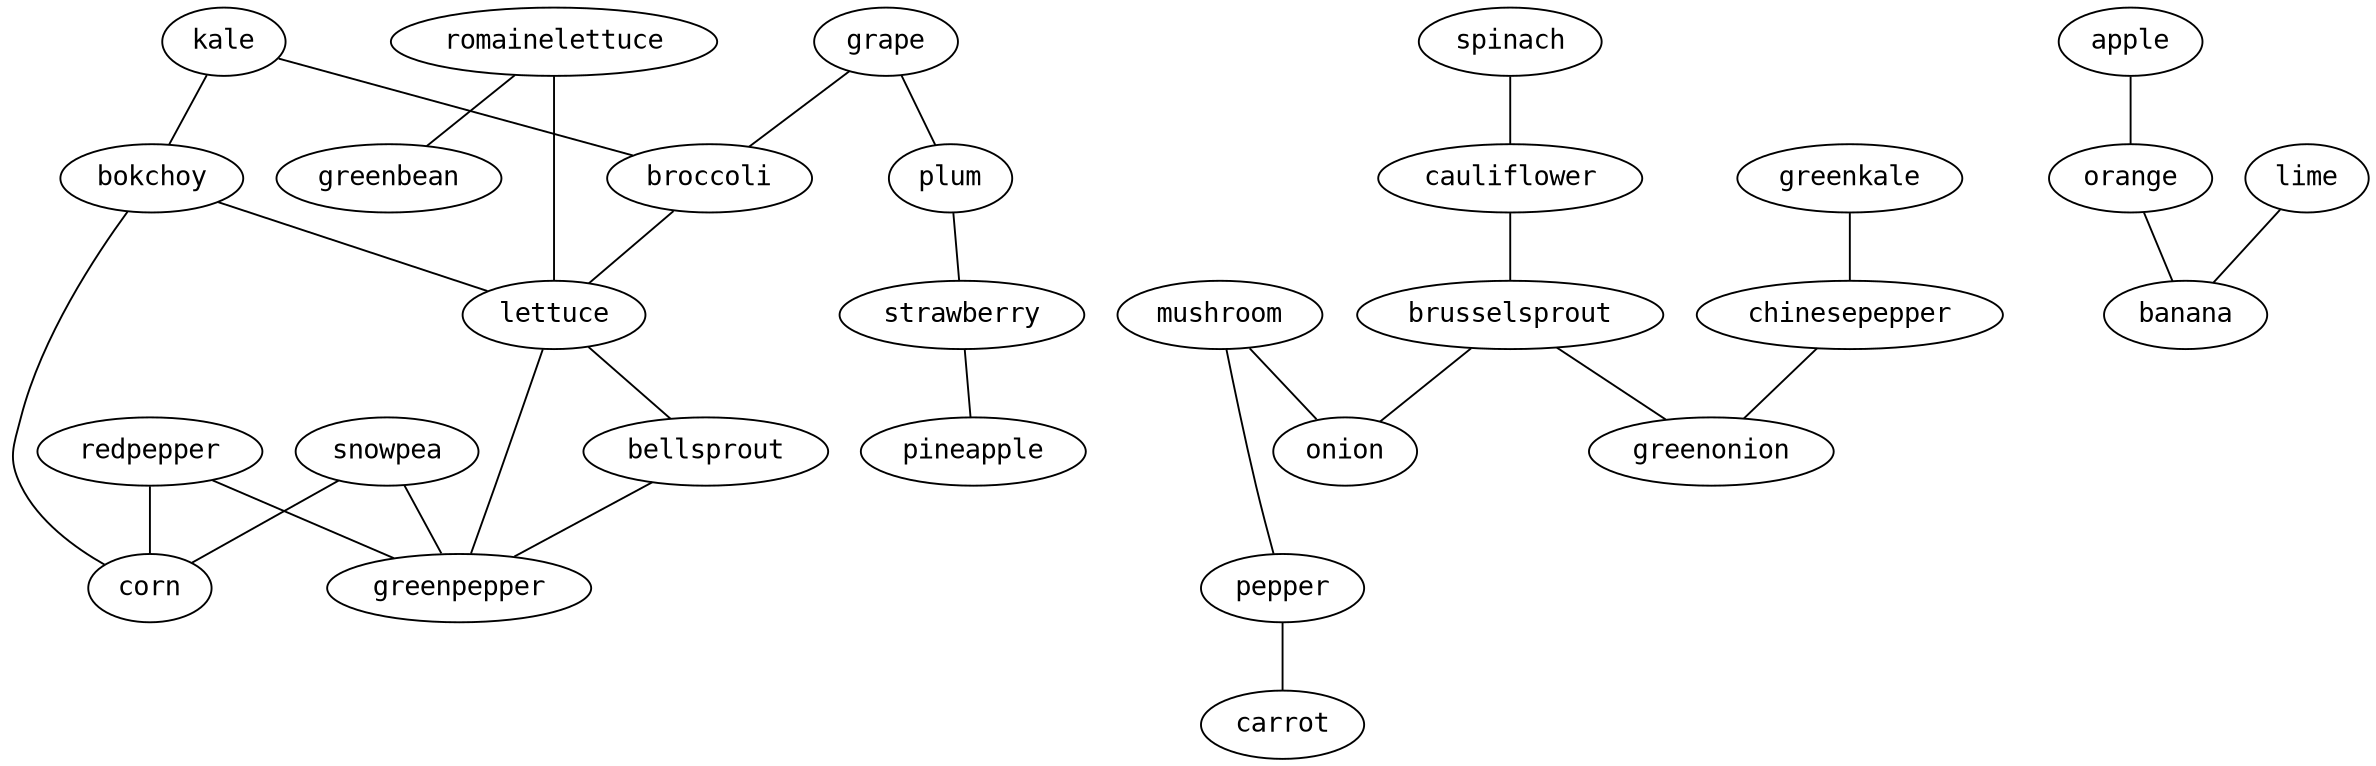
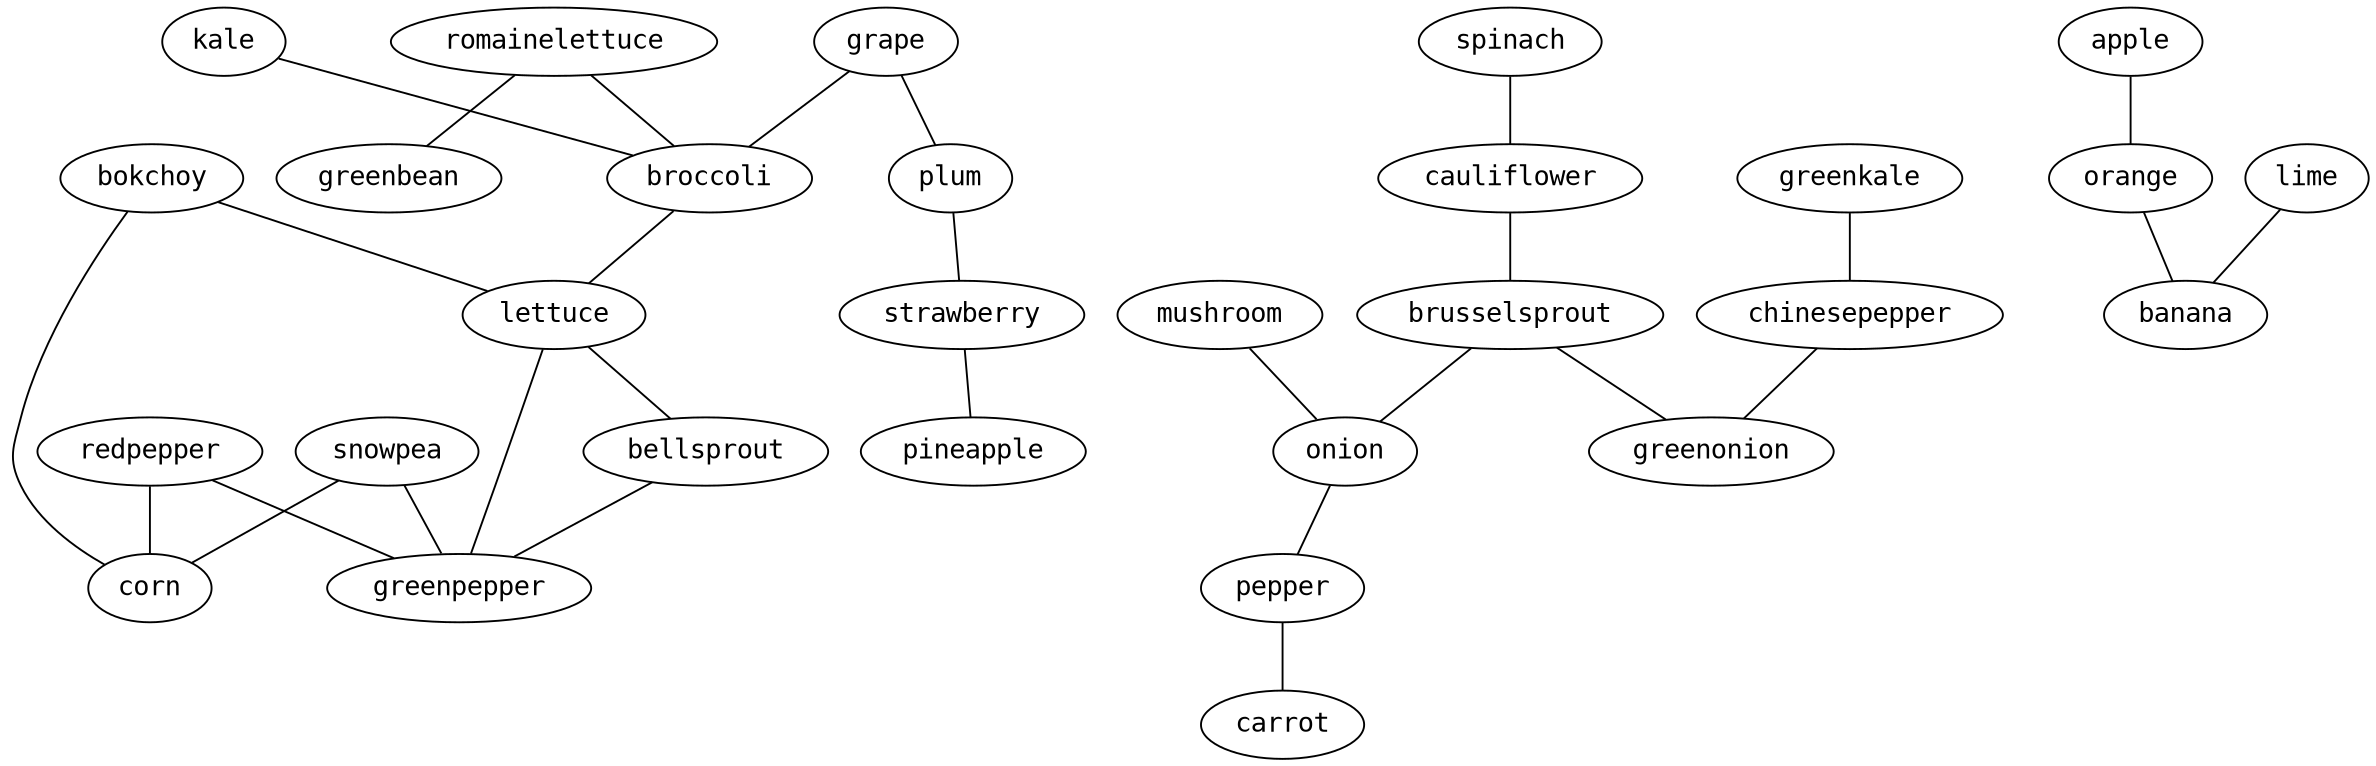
edge "kale" -- "bokchoy": removed
edge "romainelettuce" -- "lettuce": now "romainelettuce" -- "broccoli"
edge "mushroom" -- "pepper": now "onion" -- "pepper"
